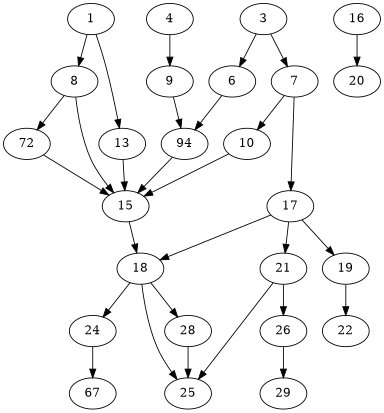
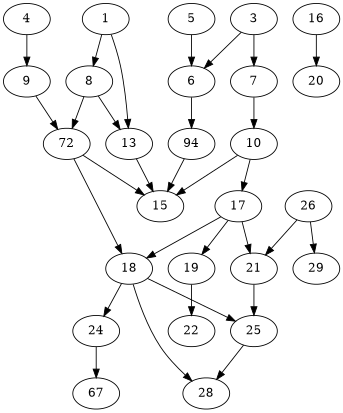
node "5": added
edge "9" -> "94": now "9" -> "72"
edge "7" -> "17": now "10" -> "17"
edge "8" -> "15": now "8" -> "13"
edge "15" -> "18": now "72" -> "18"
edge "21" -> "26": reversed
edge "28" -> "25": reversed
